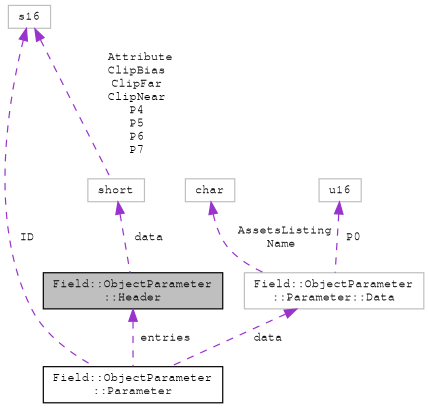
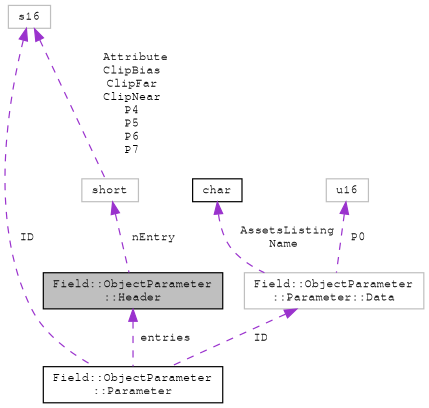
node "char": color grey75 -> black
edge "Field::ObjectParameter ::Header" -> "short": label " data" -> " nEntry"
edge "Field::ObjectParameter ::Parameter" -> "Field::ObjectParameter ::Parameter::Data": label " data" -> " ID"
